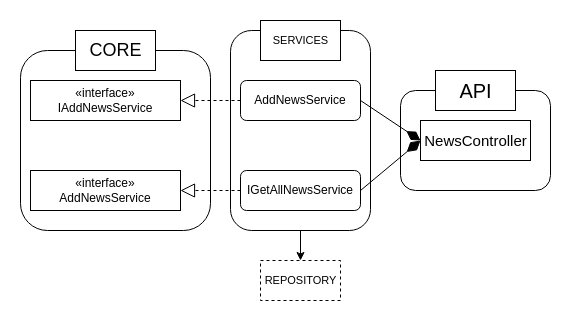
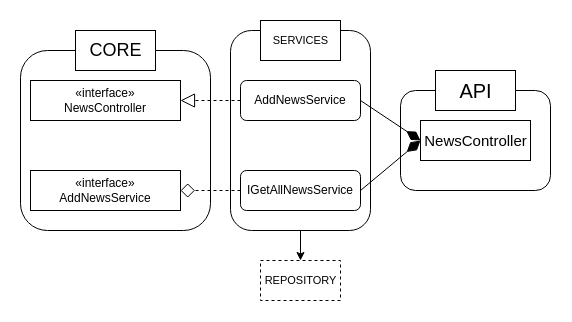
node "«interface»IAddNewsService": label "«interface»IAddNewsService" -> "«interface»NewsController"
edge "IGetAllNewsService" -> "«interface»AddNewsService": arrowhead block -> diamond
